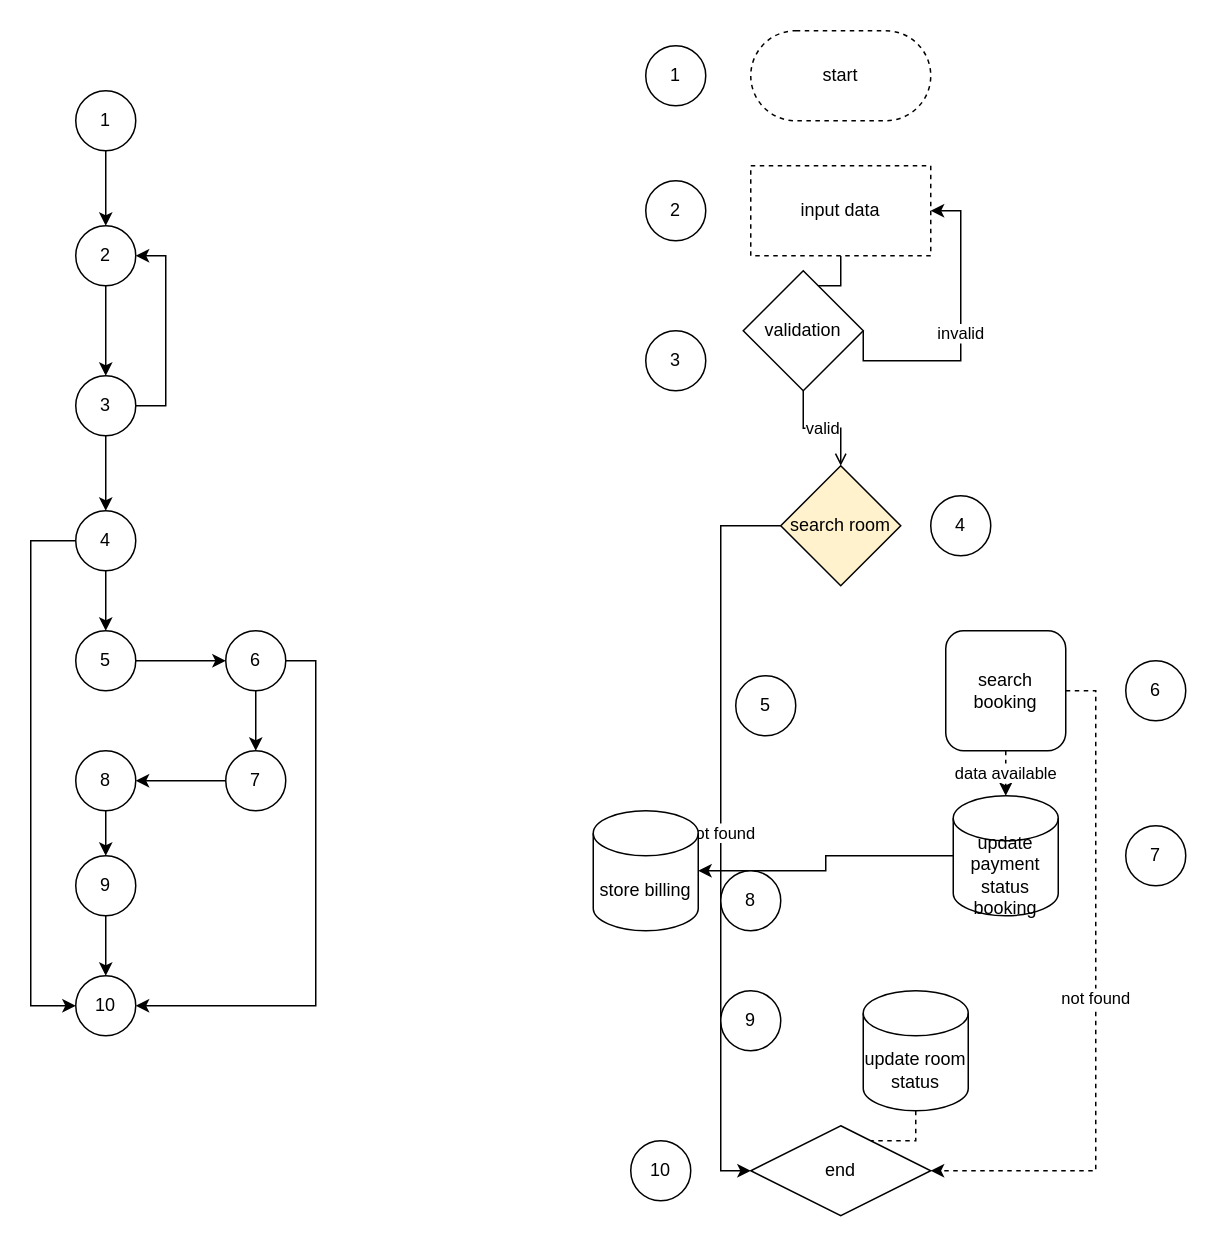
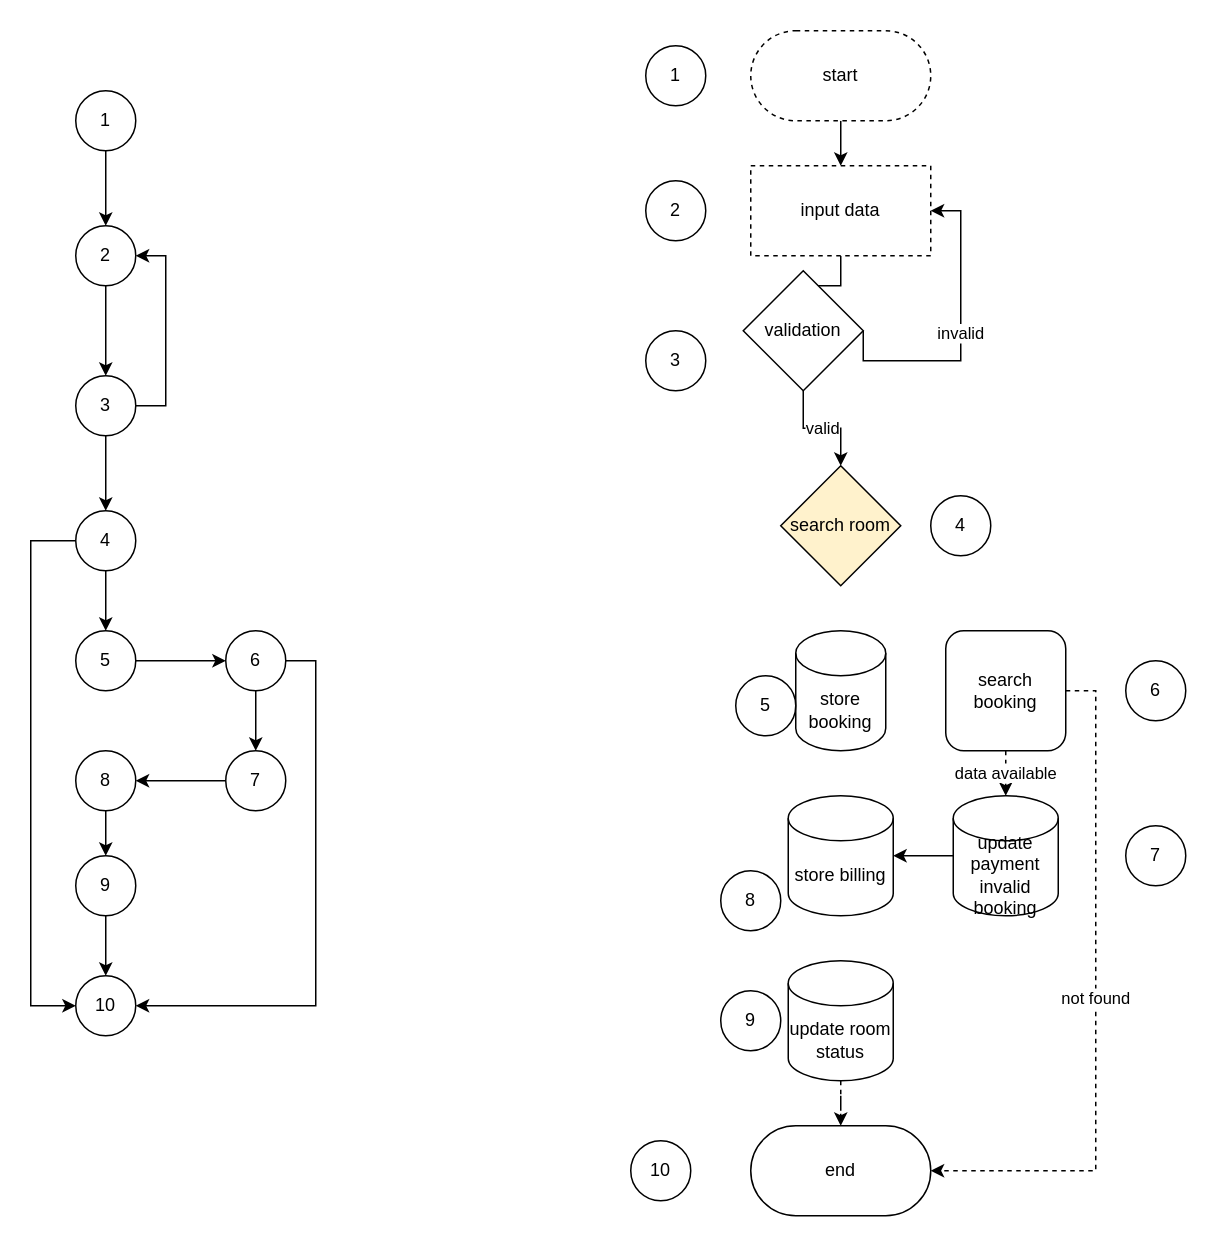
edge "start" -> "input data": added
edge "validation" -> "search room": arrowhead open -> classic
edge "search room" -> "end": removed, label "not found"
node "store booking": added
node "store billing": moved (646, 871) -> (841, 856)
node "update payment status booking": label "update payment status booking" -> "update payment invalid booking"
node "update room status": moved (916, 1051) -> (841, 1021)
node "end": shape diamond -> rounded rectangle
